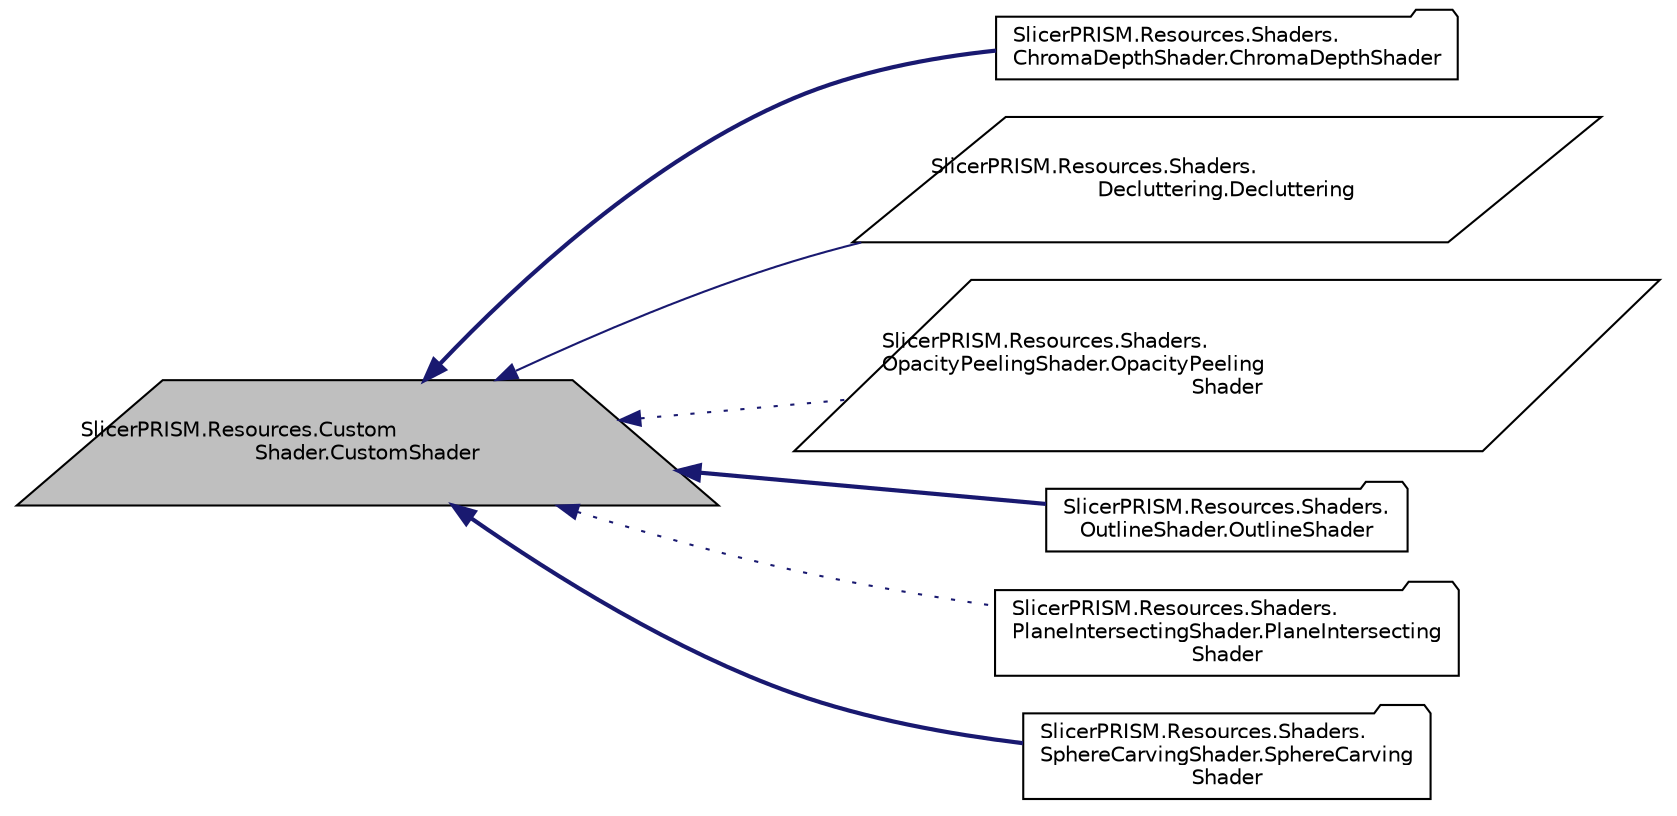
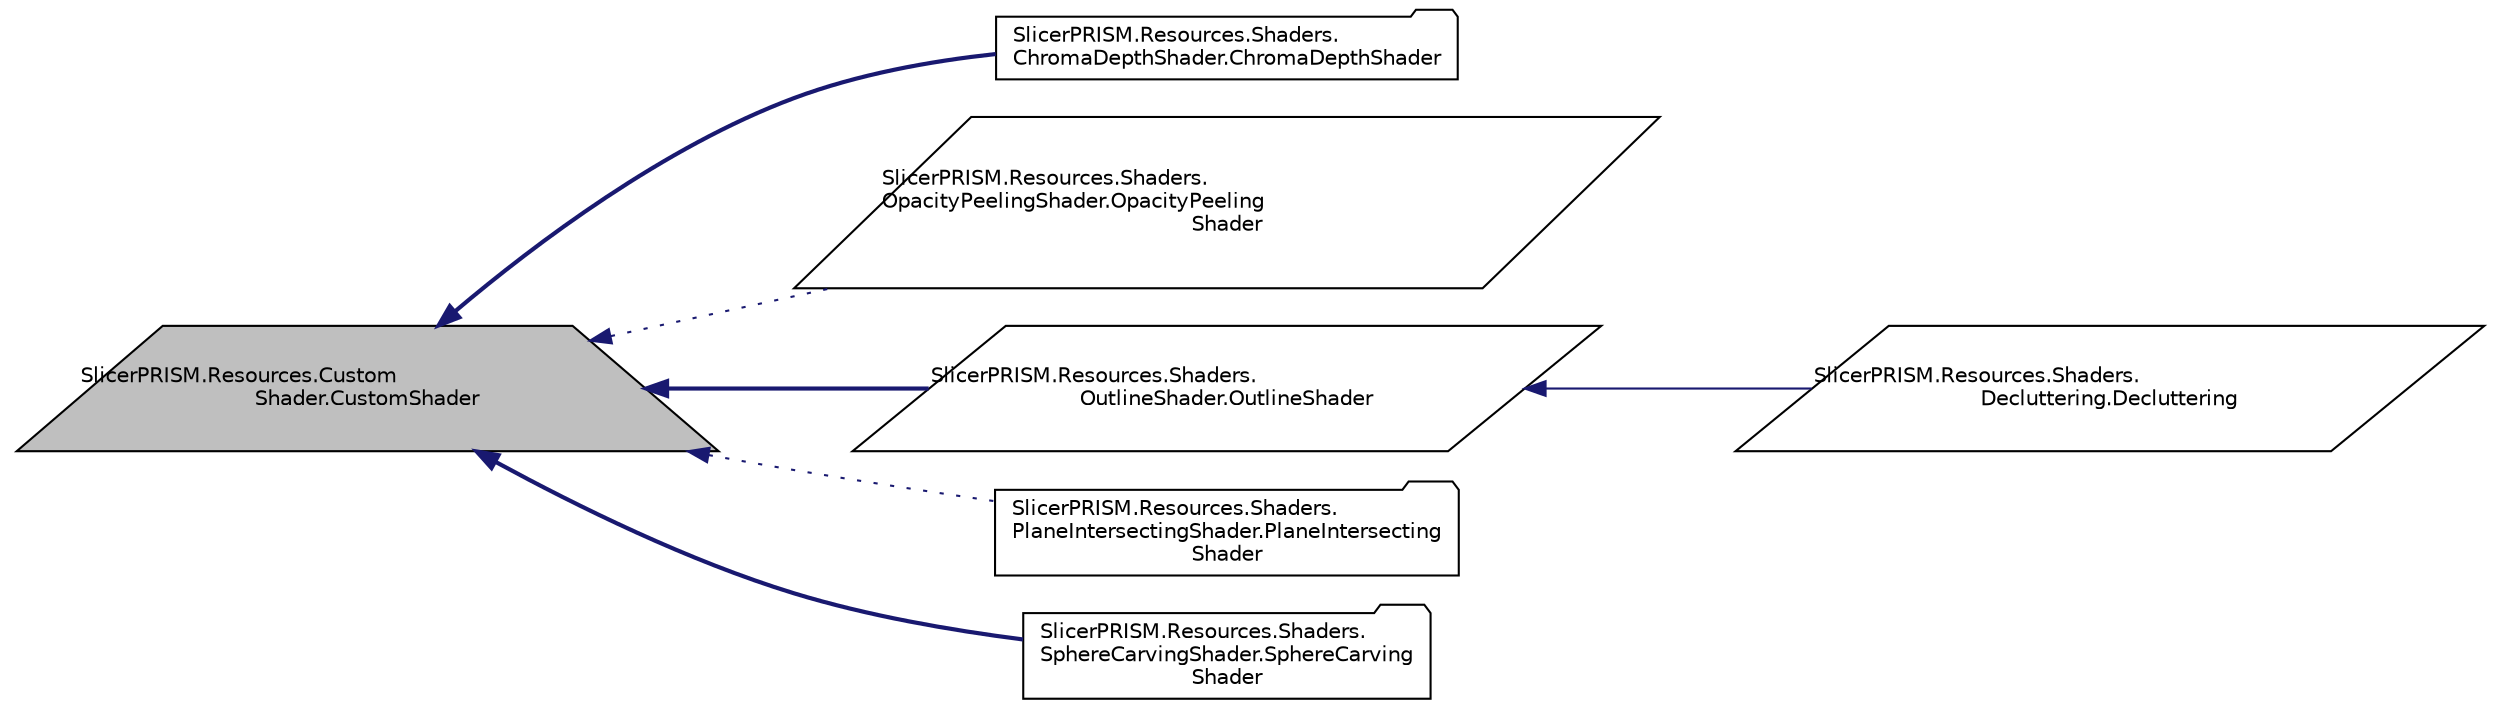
edge "SlicerPRISM.Resources.Shaders. Decluttering.Decluttering" -> "SlicerPRISM.Resources.Custom Shader.CustomShader": now "SlicerPRISM.Resources.Shaders. Decluttering.Decluttering" -> "SlicerPRISM.Resources.Shaders. OutlineShader.OutlineShader"
node "SlicerPRISM.Resources.Shaders. OutlineShader.OutlineShader": shape folder -> parallelogram
